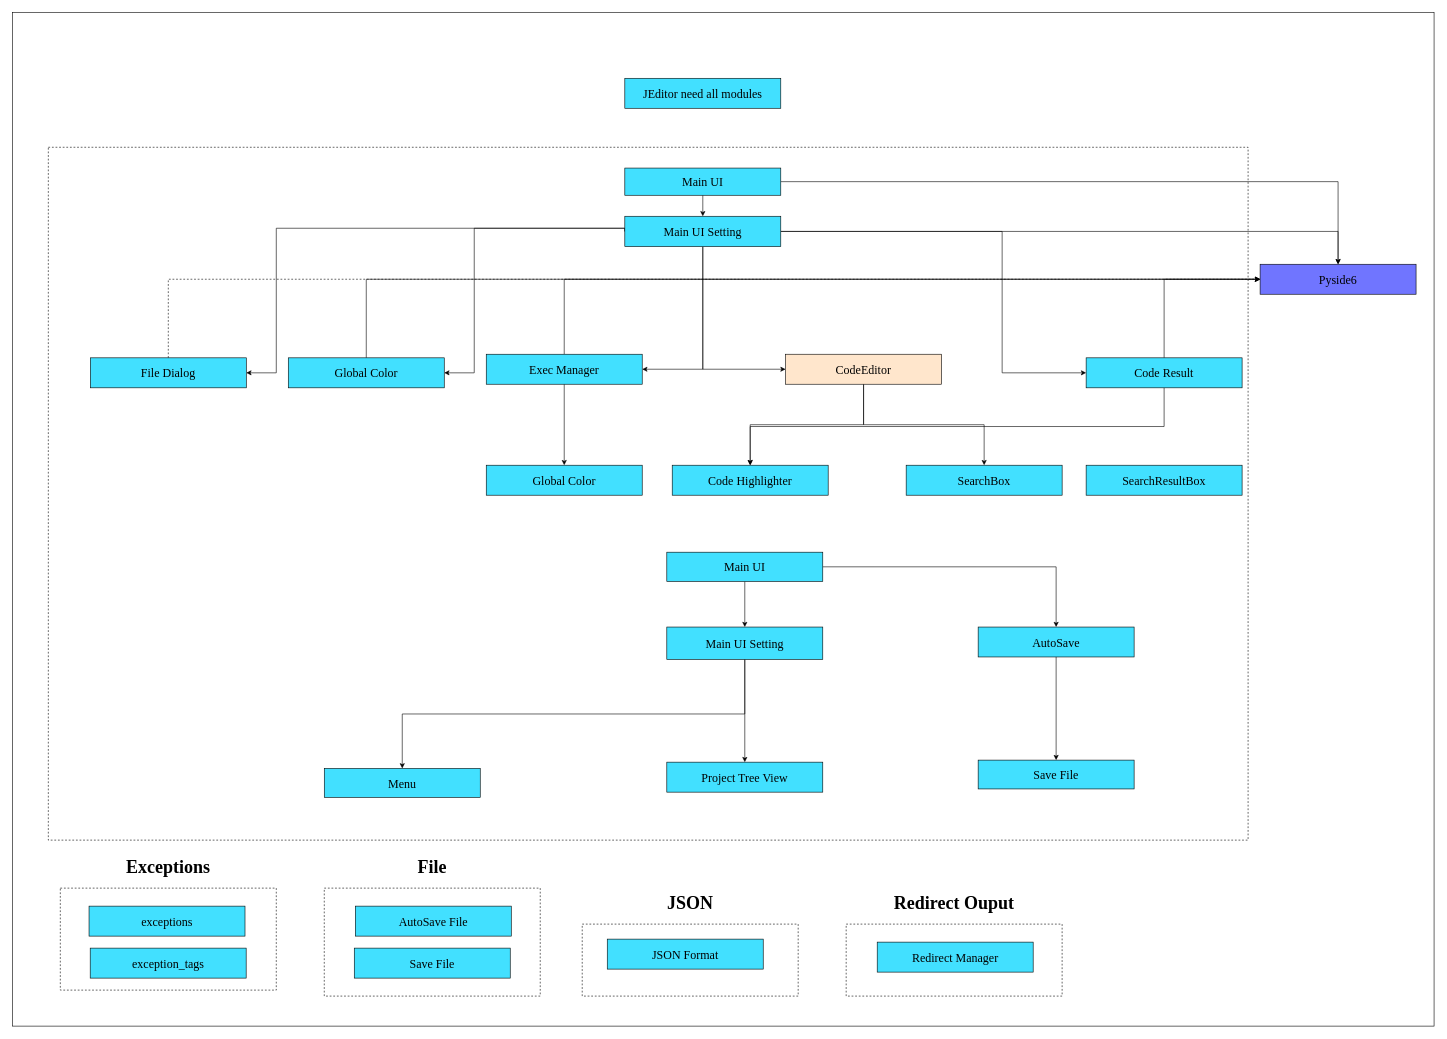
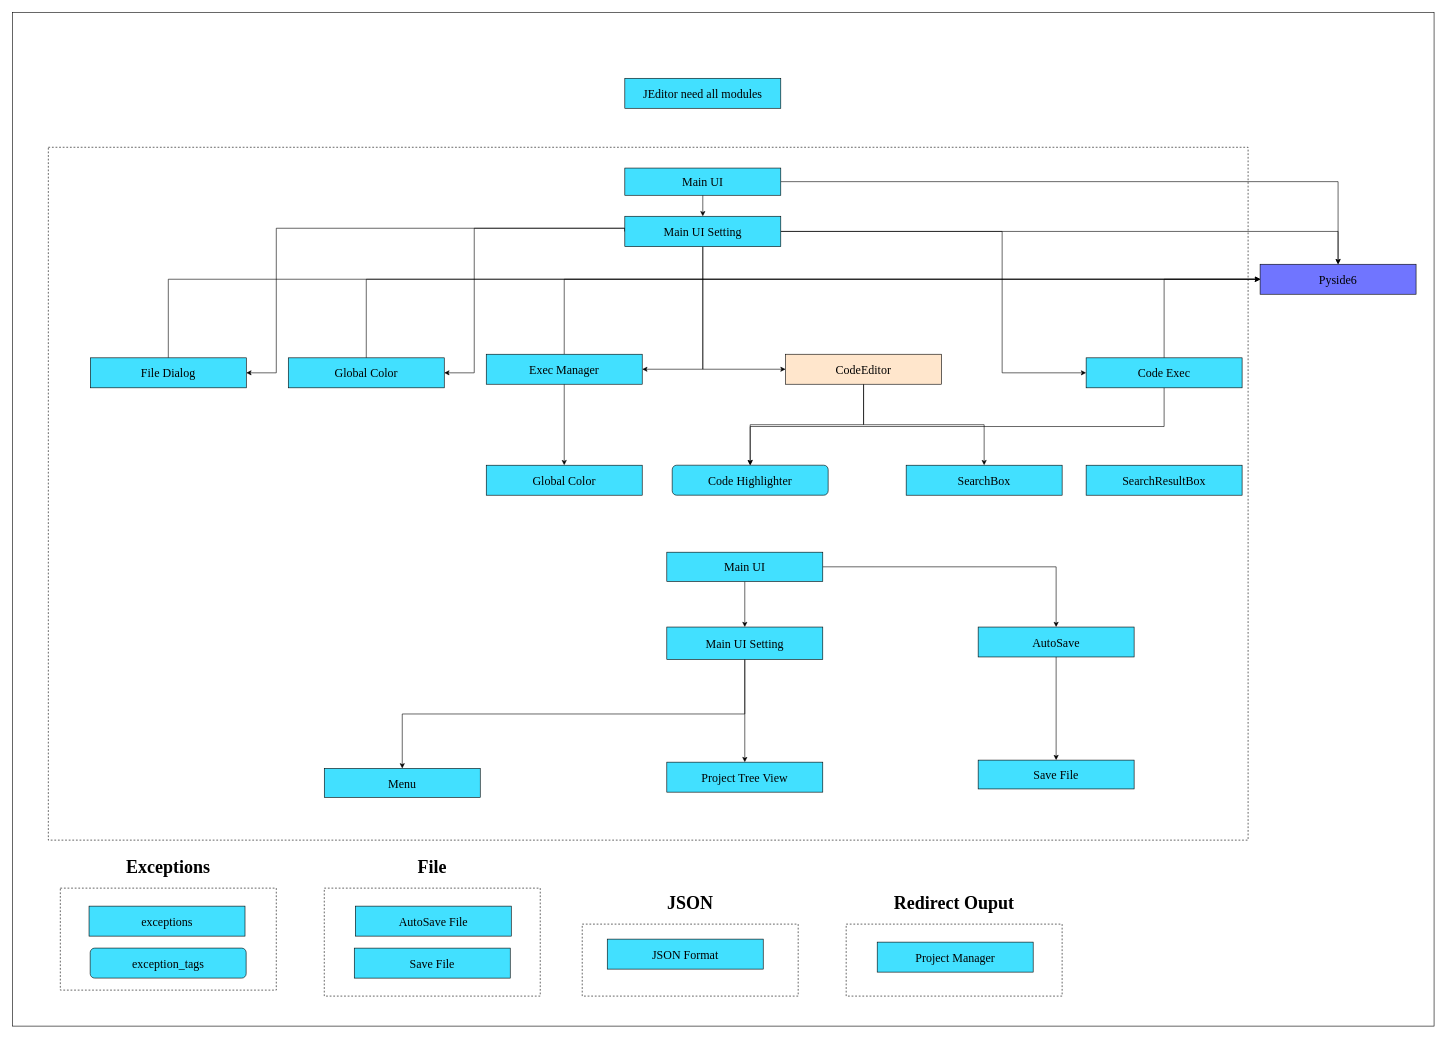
edge "File Dialog" -> "Pyside6": style dashed -> solid
node "Code Result": label "Code Result" -> "Code Exec"
node "Code Highlighter": shape rectangle -> rounded rectangle
node "Redirect Manager": label "Redirect Manager" -> "Project Manager"
node "exception_tags": shape rectangle -> rounded rectangle
